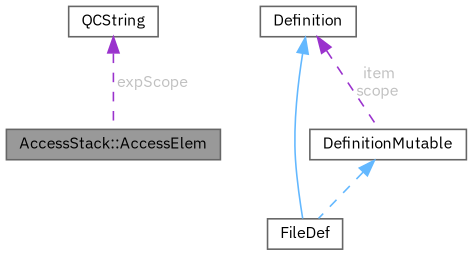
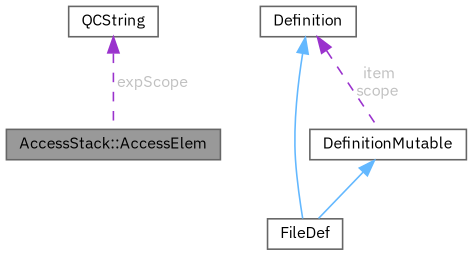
edge "FileDef" -> "DefinitionMutable": style dashed -> solid
